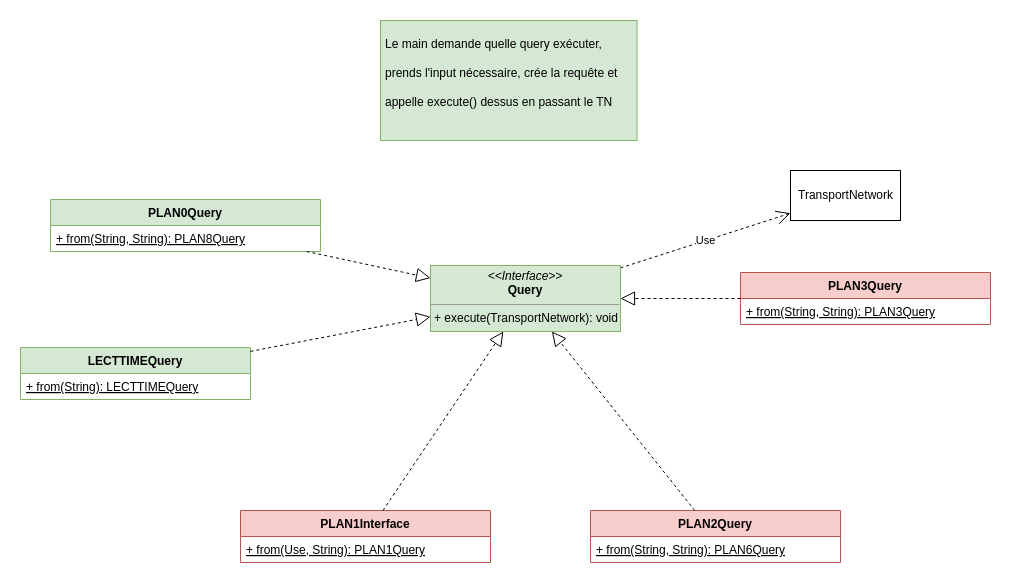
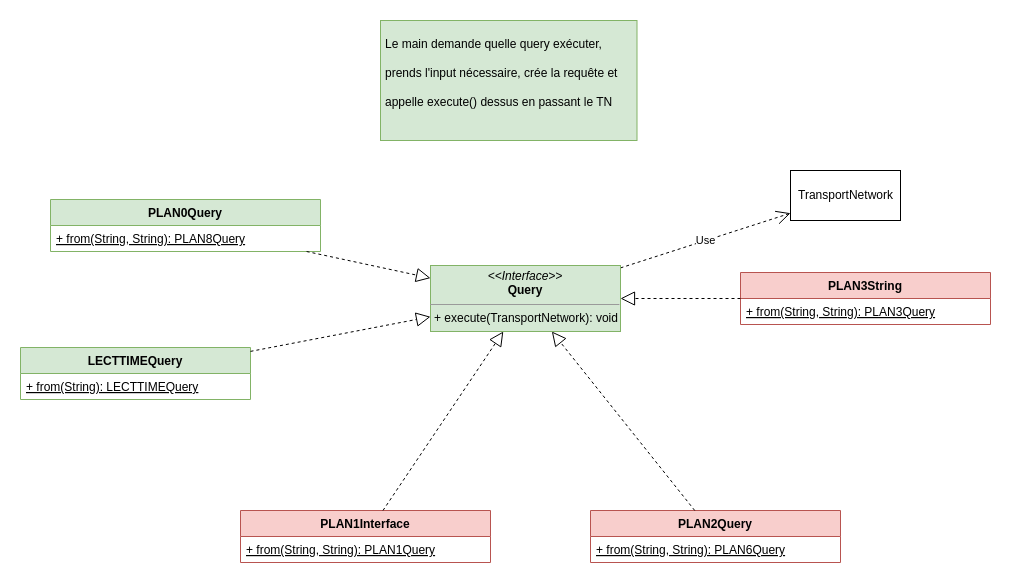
node "PLAN3Query": label "PLAN3Query" -> "PLAN3String"
node "+ from(Use, String): PLAN1Query": label "+ from(Use, String): PLAN1Query" -> "+ from(String, String): PLAN1Query"
